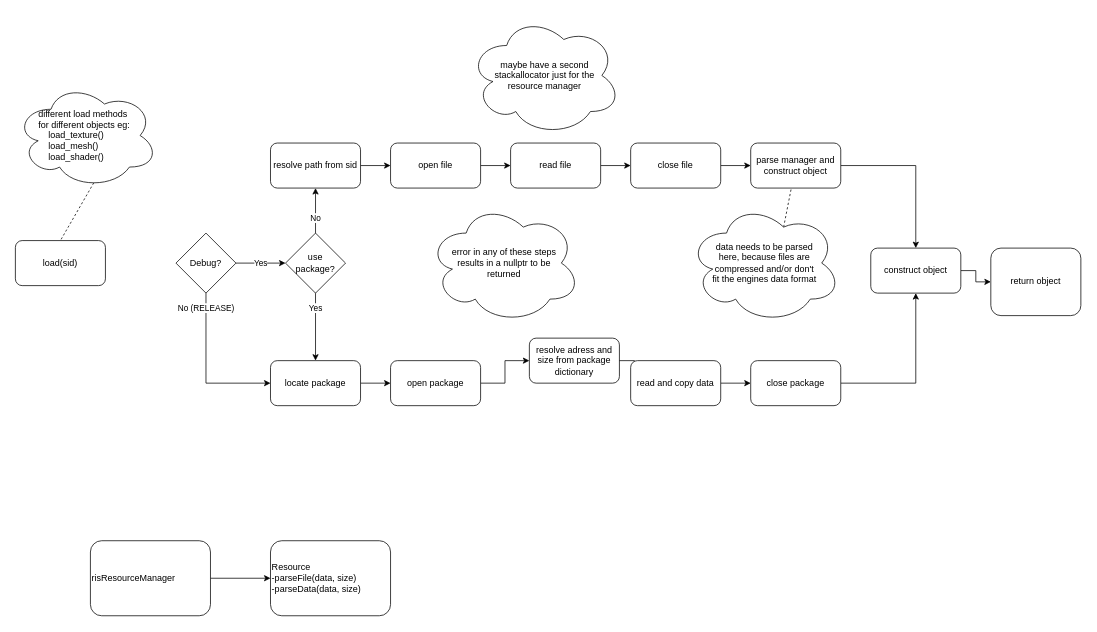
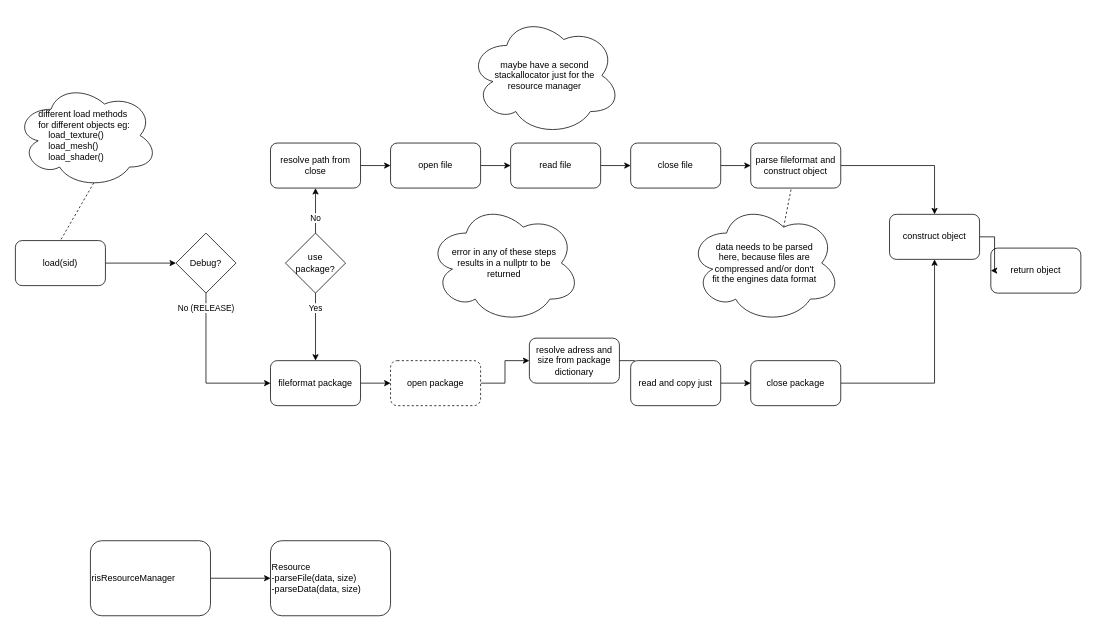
node "resolve path from sid": label "resolve path from sid" -> "resolve path from close"
node "parse manager and construct object": label "parse manager and construct object" -> "parse fileformat and construct object"
edge "load(sid)" -> "Debug?": added
edge "Debug?" -> "use package?": removed, label "Yes"
node "construct object": moved (915, 270) -> (934, 237)
node "return object": size 90x68 -> 90x45
node "locate package": label "locate package" -> "fileformat package"
node "open package": style solid -> dashed
node "read and copy data": label "read and copy data" -> "read and copy just"
